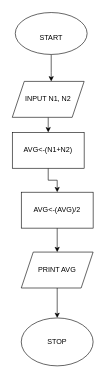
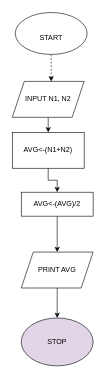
edge "START" -> "INPUT N1, N2": style solid -> dashed
node "AVG<-(AVG)/2": size 72x36 -> 72x24
node "STOP": fillcolor #ffffff -> #e1d5e7
